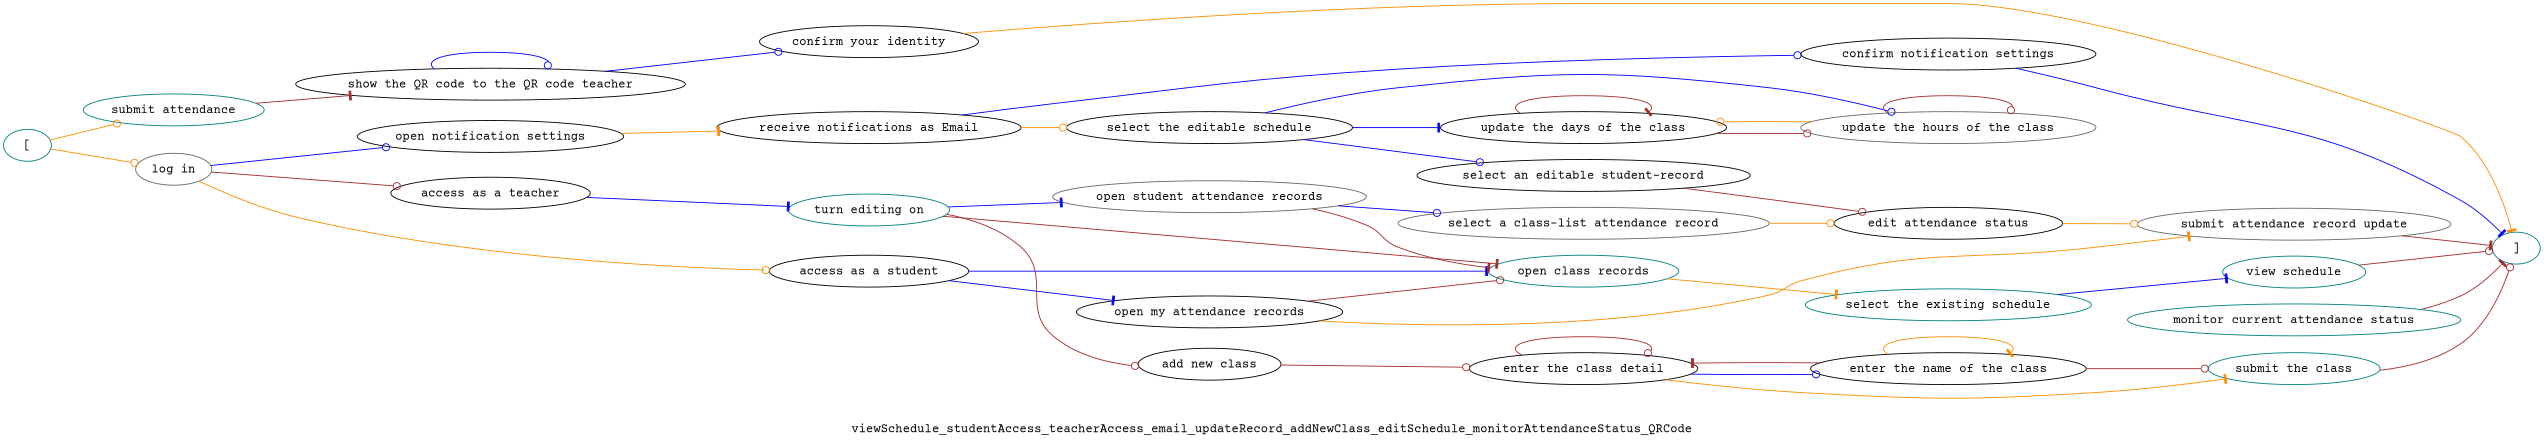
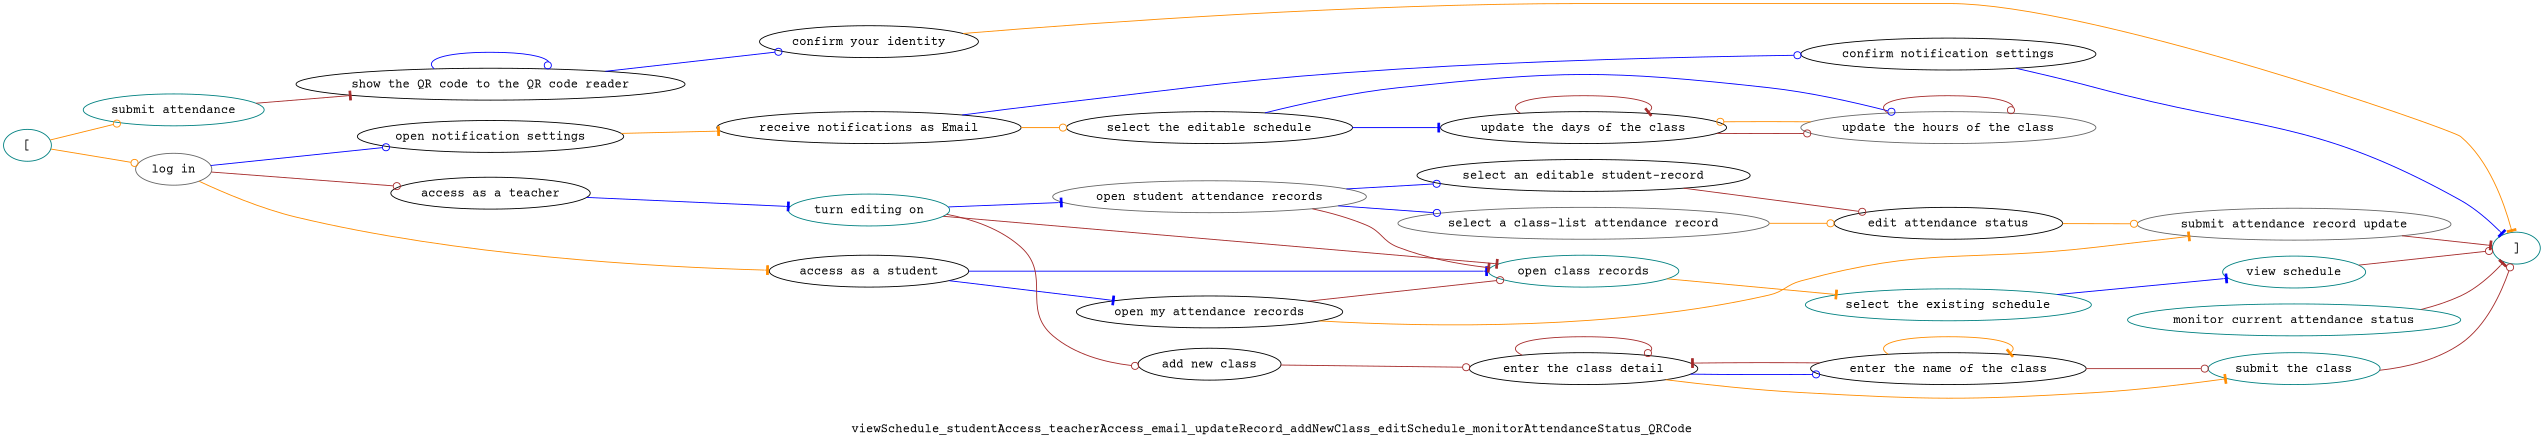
node "show the QR code to the QR code teacher": label "show the QR code to the QR code teacher" -> "show the QR code to the QR code reader"
edge "select the editable schedule" -> "select an editable student-record": now "open student attendance records" -> "select an editable student-record"
edge "log in" -> "access as a student": arrowhead odot -> tee
